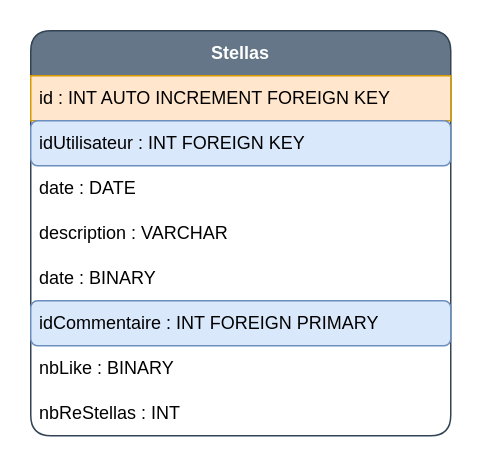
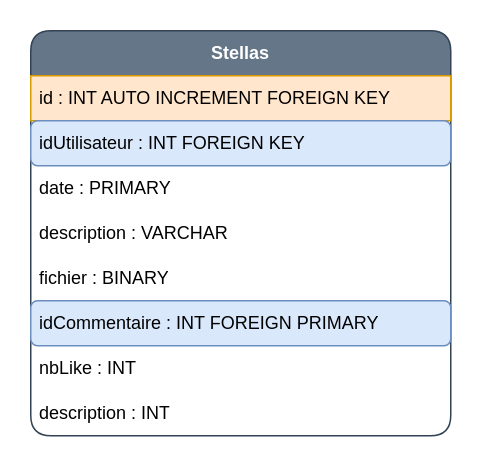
node "date : DATE": label "date : DATE" -> "date : PRIMARY"
node "date : BINARY": label "date : BINARY" -> "fichier : BINARY"
node "nbLike : BINARY": label "nbLike : BINARY" -> "nbLike : INT"
node "nbReStellas : INT": label "nbReStellas : INT" -> "description : INT"
